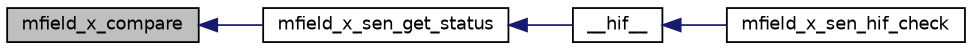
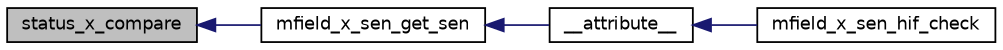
node "mfield_x_compare": label "mfield_x_compare" -> "status_x_compare"
node "mfield_x_sen_get_status": label "mfield_x_sen_get_status" -> "mfield_x_sen_get_sen"
node "__hif__": label "__hif__" -> "__attribute__"
